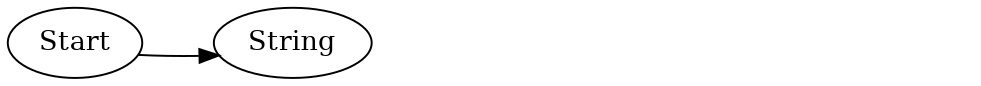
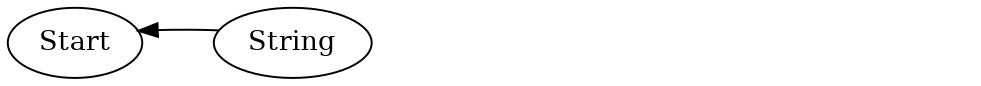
edge "Start" -> "String": reversed
